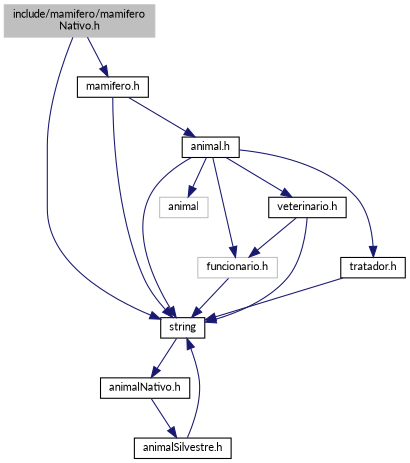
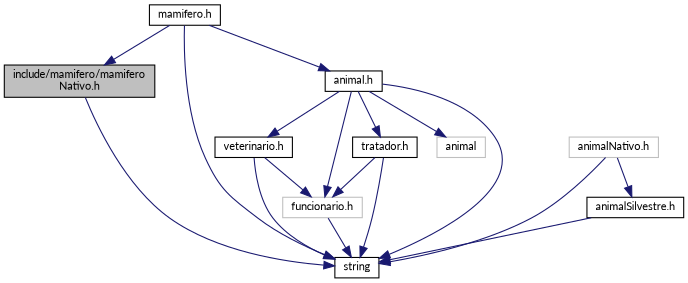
node "include/mamifero/mamifero Nativo.h": color grey75 -> black
edge "include/mamifero/mamifero Nativo.h" -> "mamifero.h": reversed
edge "tratador.h" -> "funcionario.h": added
edge "string" -> "animalNativo.h": reversed
node "animalNativo.h": color black -> grey75
